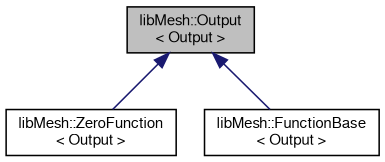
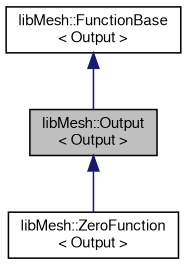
edge "libMesh::FunctionBase < Output >" -> "libMesh::Output < Output >": reversed
